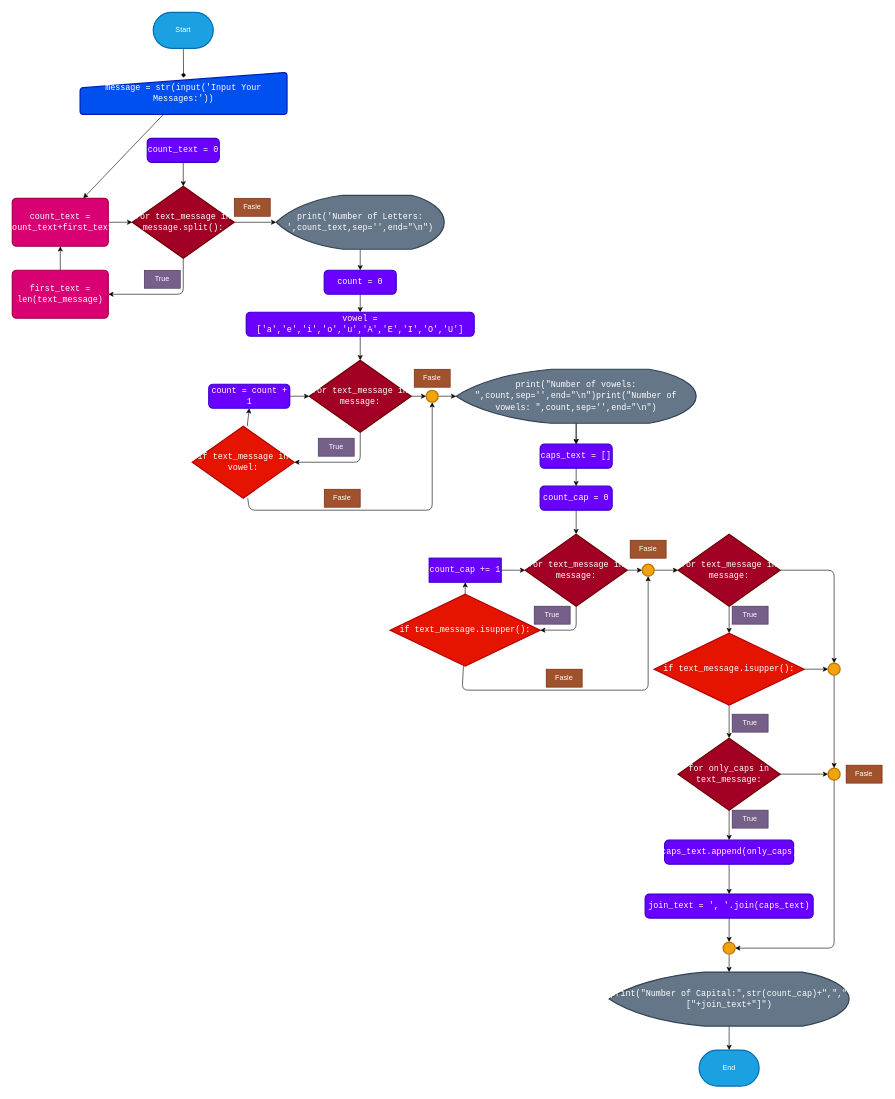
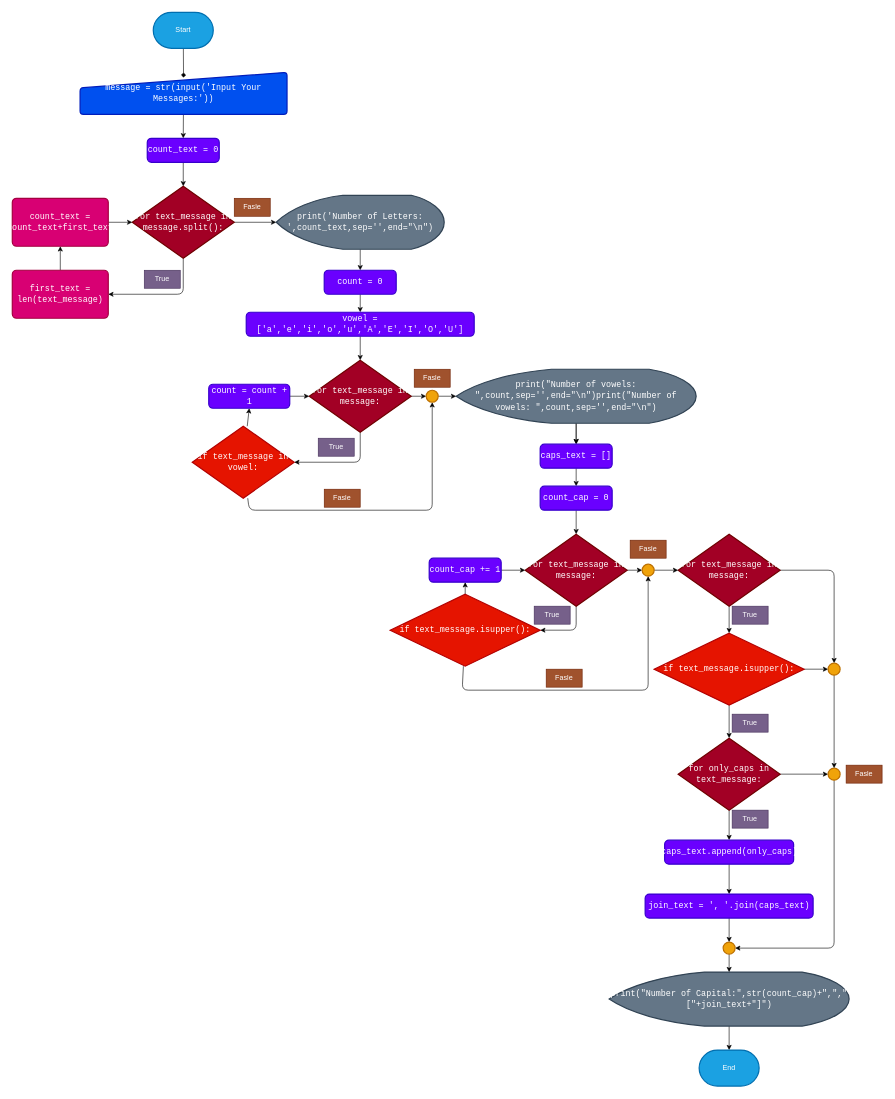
edge "message = str(input('Input Your Messages:'))" -> "count_text = count_text+first_text": now "message = str(input('Input Your Messages:'))" -> "count_text = 0"
node "count_cap += 1": shape rectangle -> rounded rectangle
